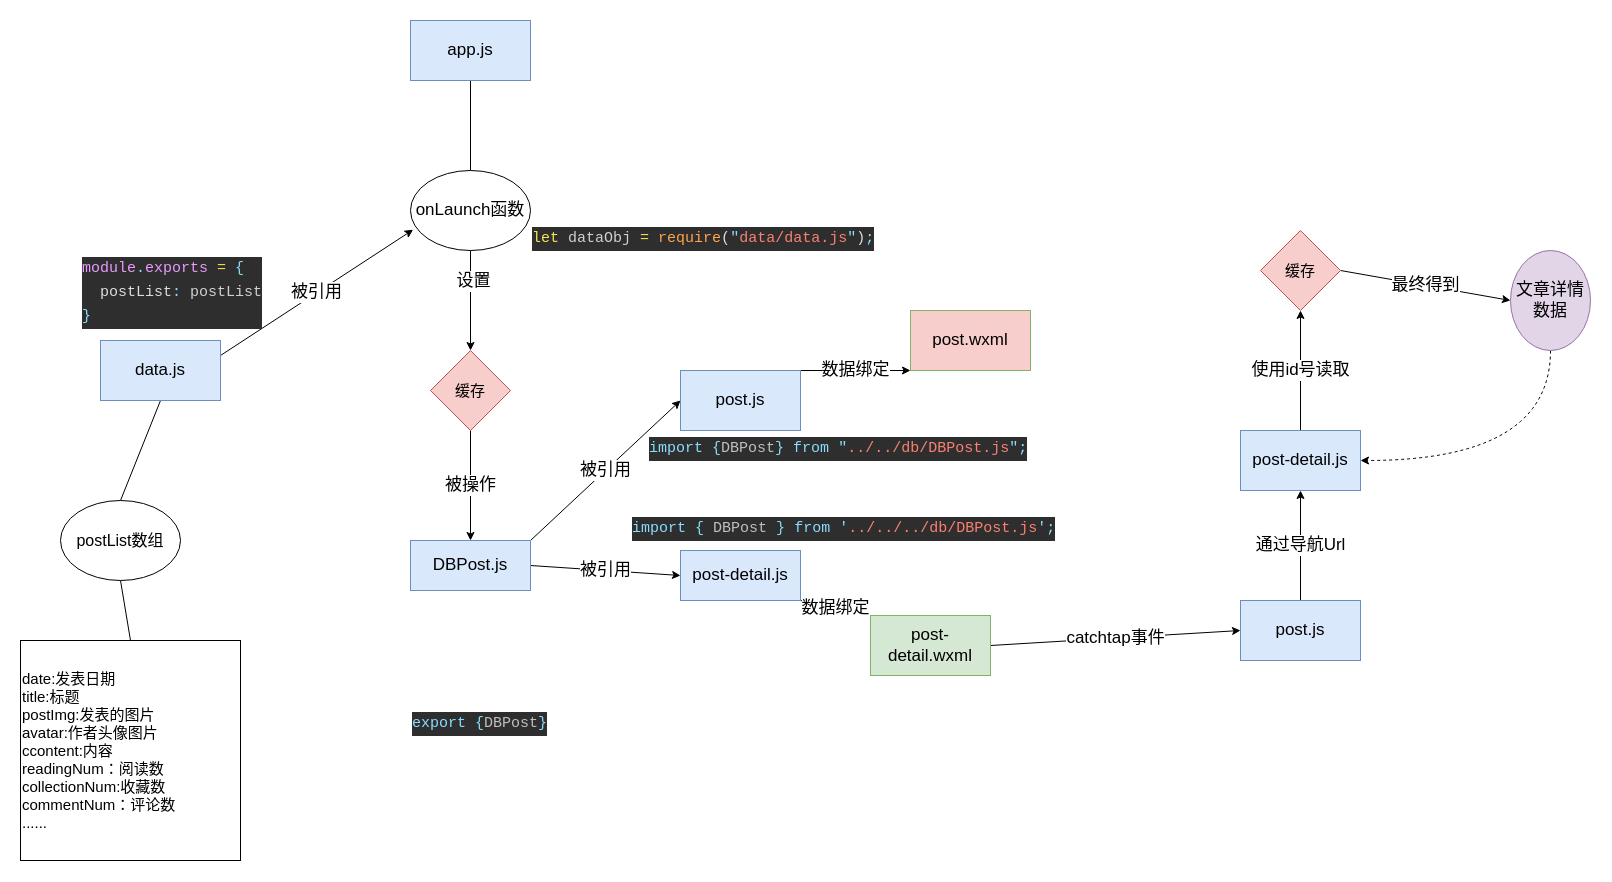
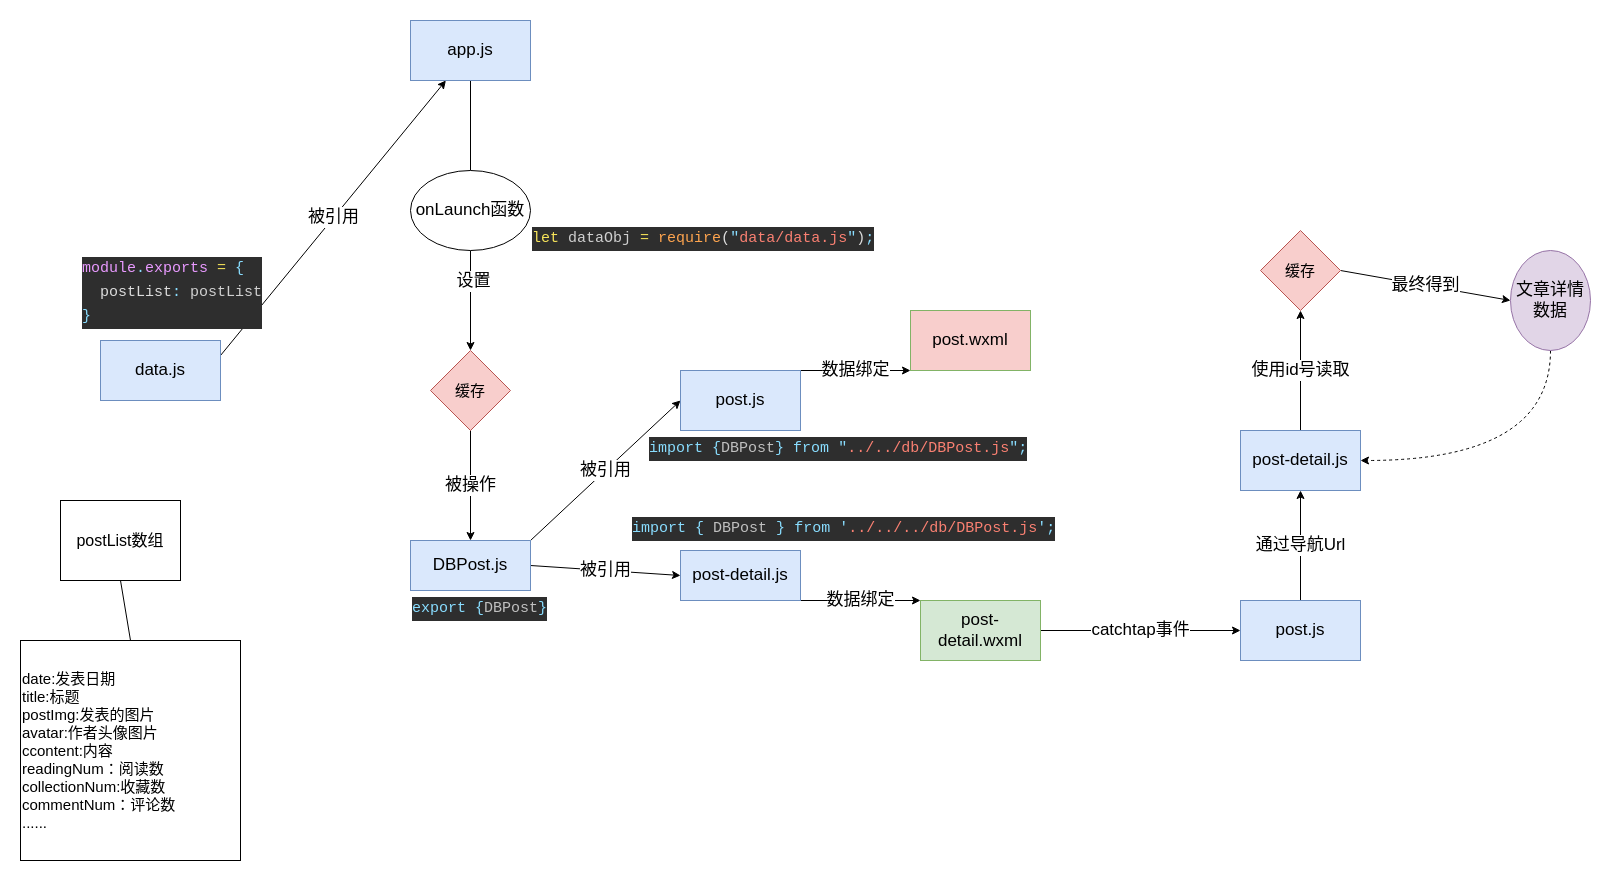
edge "data.js" -> "onLaunch函数": now "data.js" -> "app.js"
edge "data.js" -- "postList数组": removed
node "postList数组": shape ellipse -> rectangle
node "post-detail.wxml": moved (931, 646) -> (981, 631)
node "export {DBPost}": moved (486, 726) -> (486, 611)
